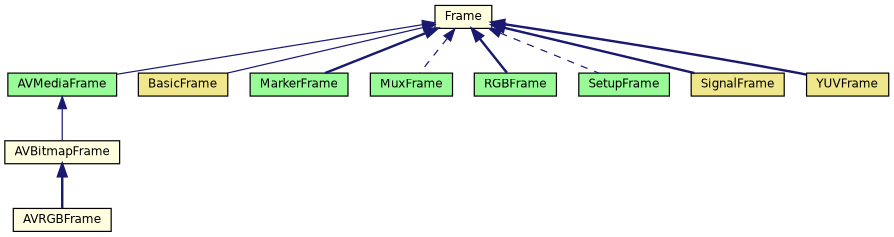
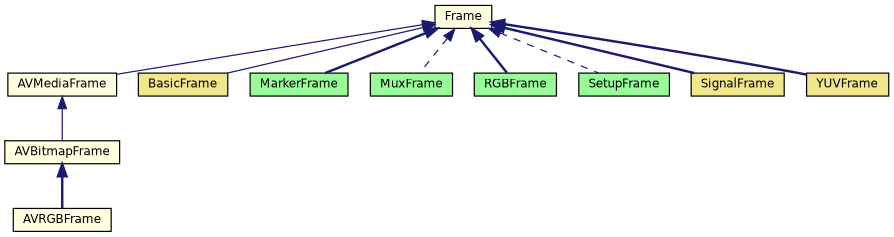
node "AVMediaFrame": fillcolor palegreen -> lightyellow
